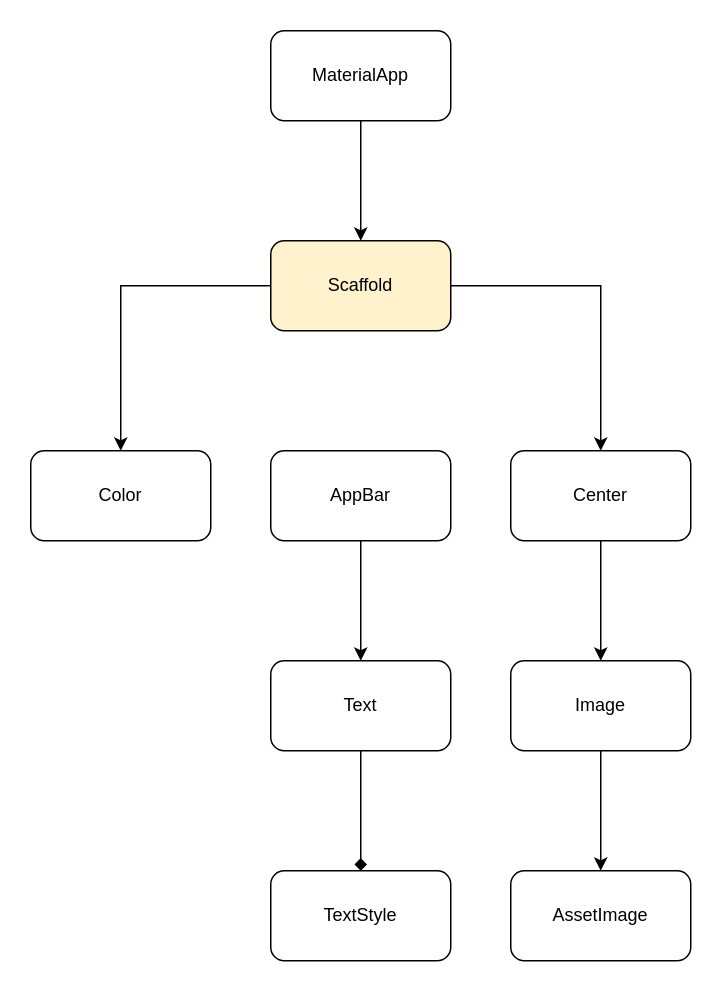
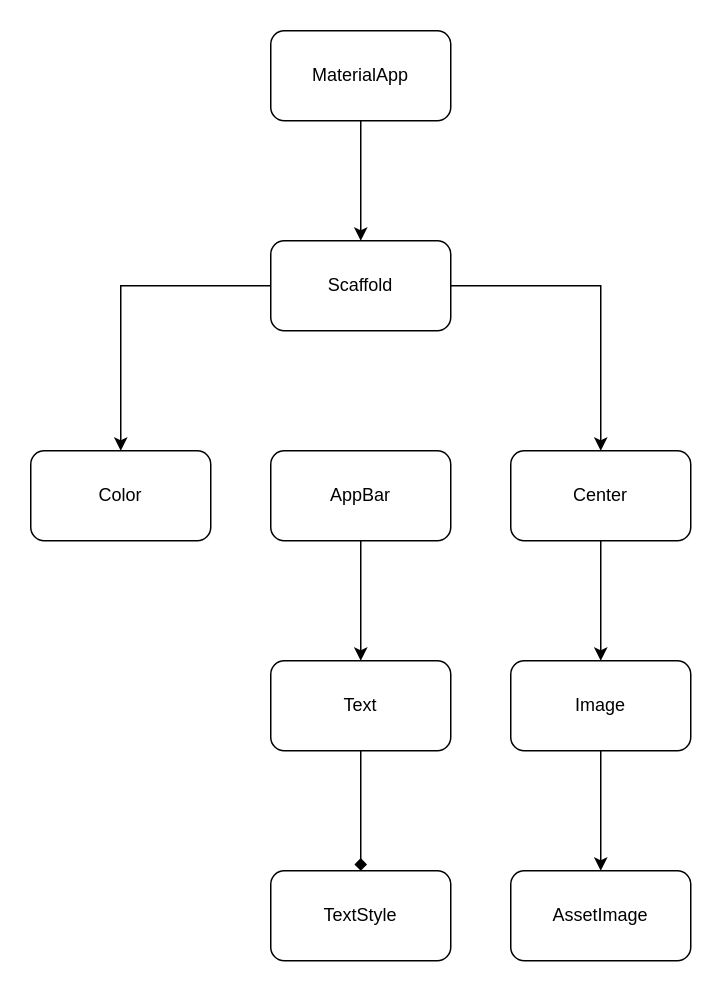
node "Scaffold": fillcolor #fff2cc -> #ffffff
